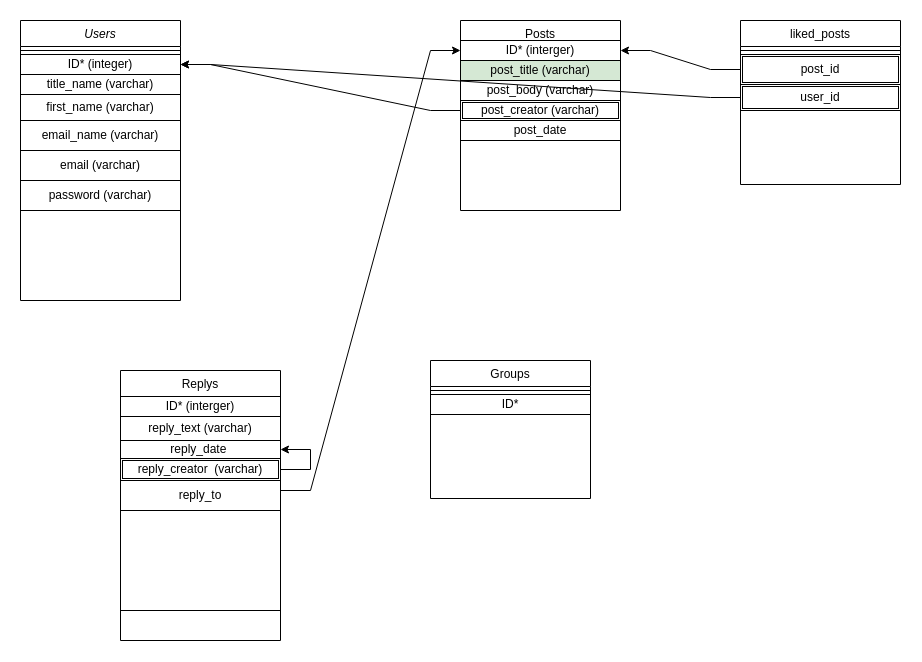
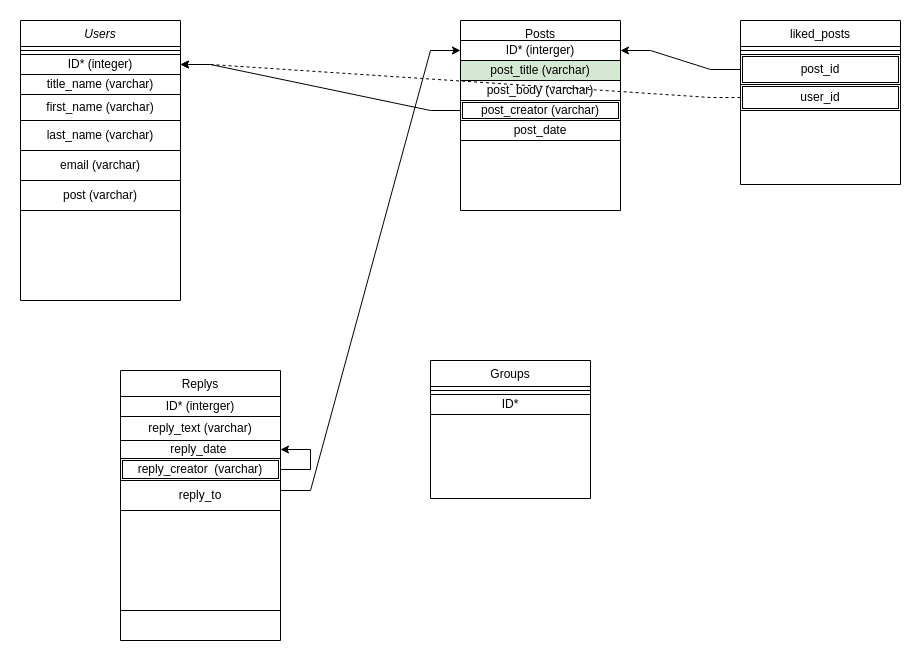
edge "user_id" -> "ID* (integer)": style solid -> dashed
node "email_name (varchar)": label "email_name (varchar)" -> "last_name (varchar)"
node "password (varchar)": label "password (varchar)" -> "post (varchar)"
